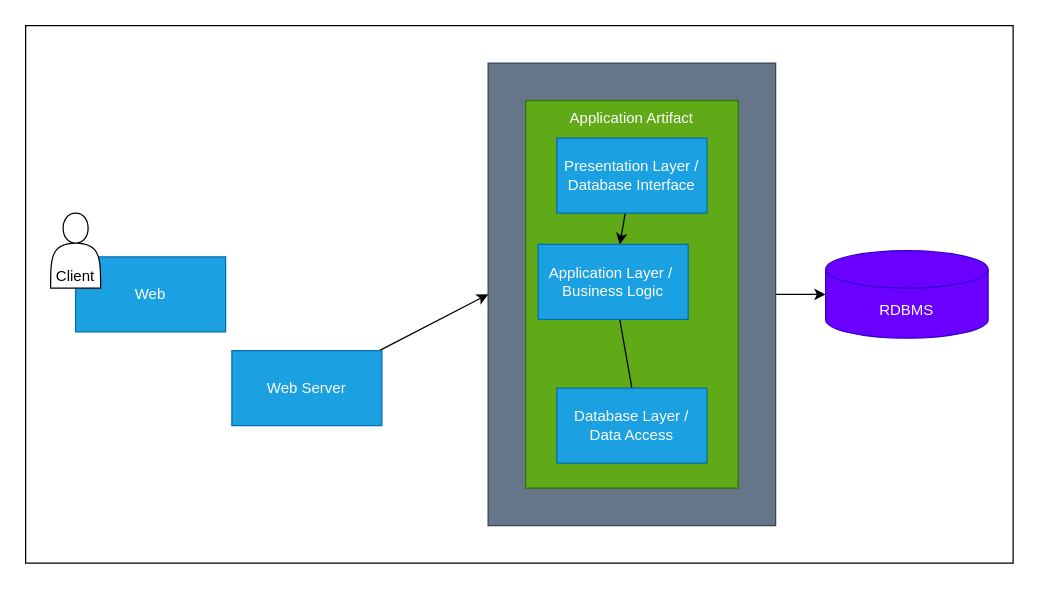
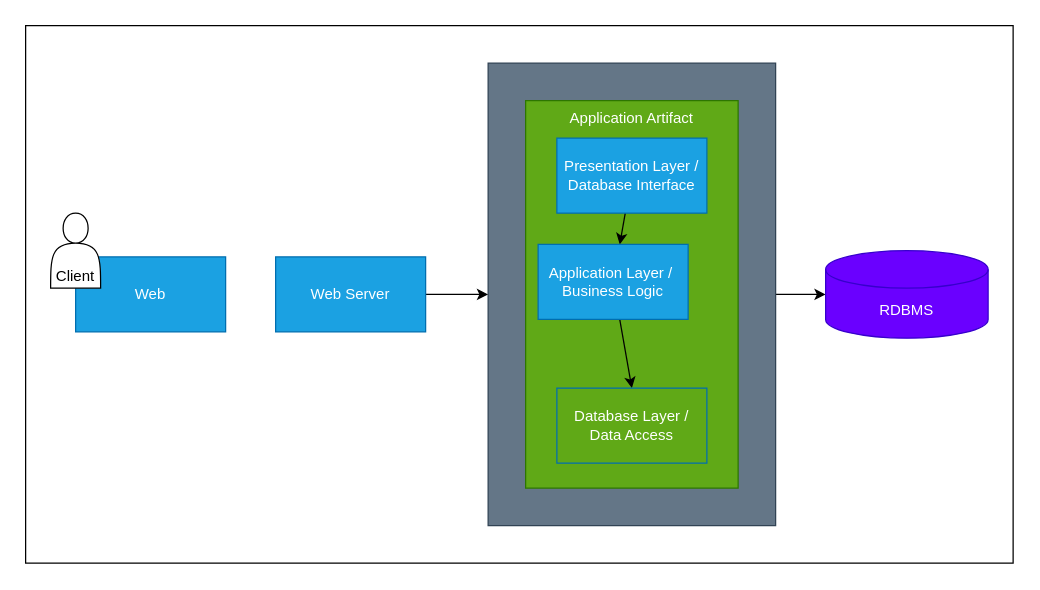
edge "Application Layer / Business Logic" -- "Database Layer / Data Access": arrowhead none -> classic
node "Web Server": moved (307, 388) -> (351, 294)
node "Database Layer / Data Access": fillcolor #1ba1e2 -> #60a917
